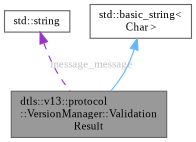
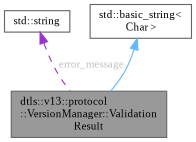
edge "dtls::v13::protocol ::VersionManager::Validation Result" -> "std::string": label " message_message" -> " error_message"
